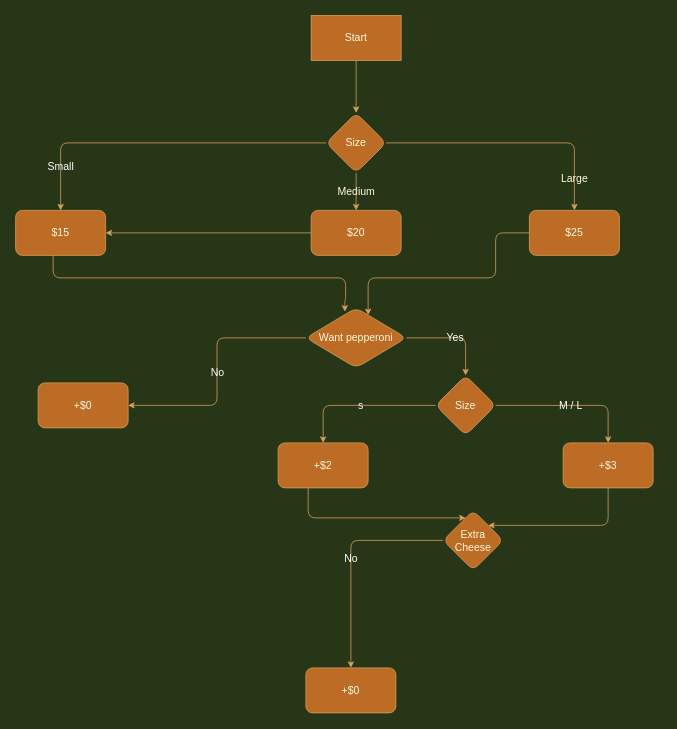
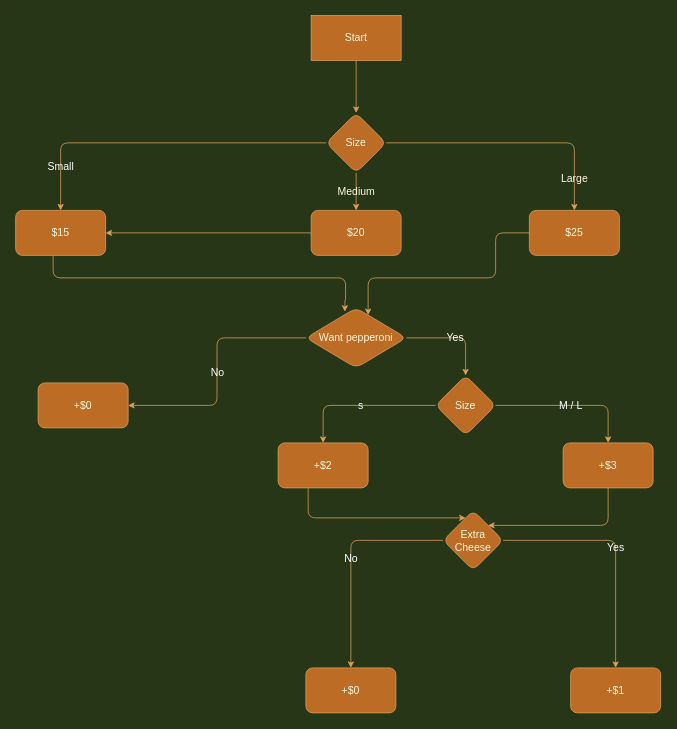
edge "Extra Cheese" -> "+$1": added, label "Yes"
node "+$1": added
